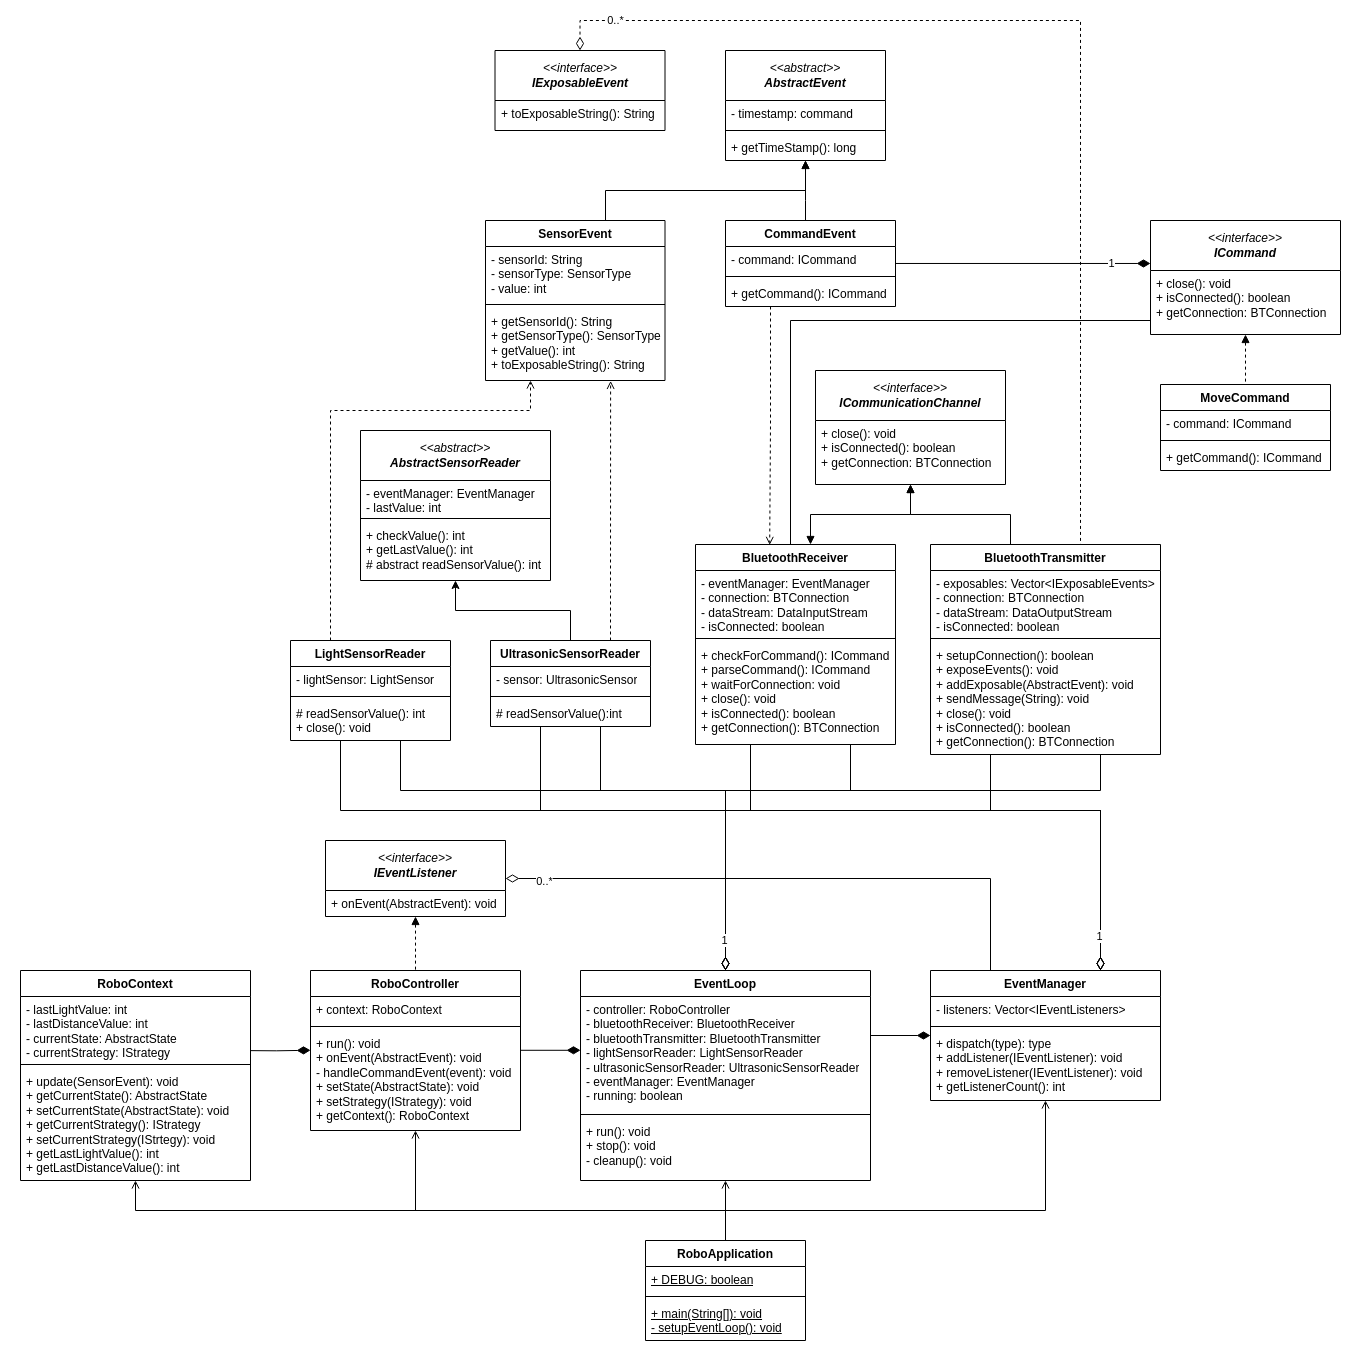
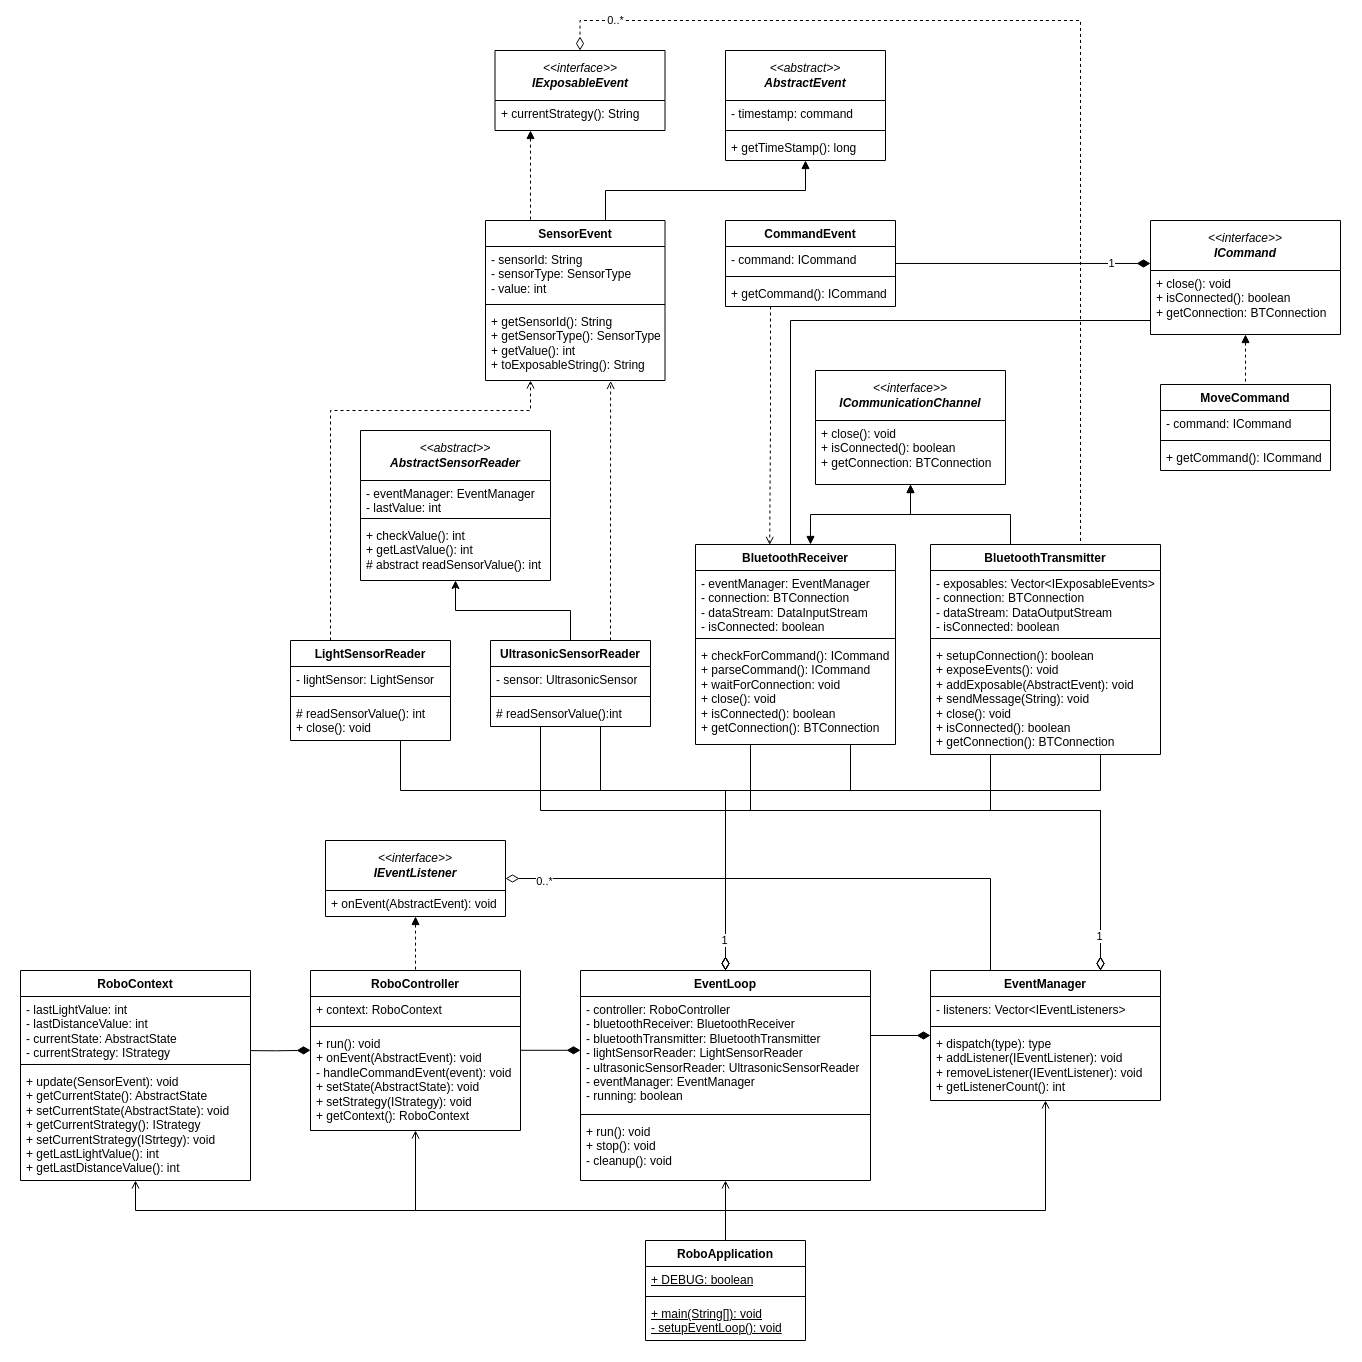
node "+ toExposableString(): String": label "+ toExposableString(): String" -> "+ currentStrategy(): String"
edge "SensorEvent" -> "<<interface>> IExposableEvent": added
edge "CommandEvent" -> "+ getTimeStamp(): long": removed
edge "LightSensorReader" -> "EventManager": removed
